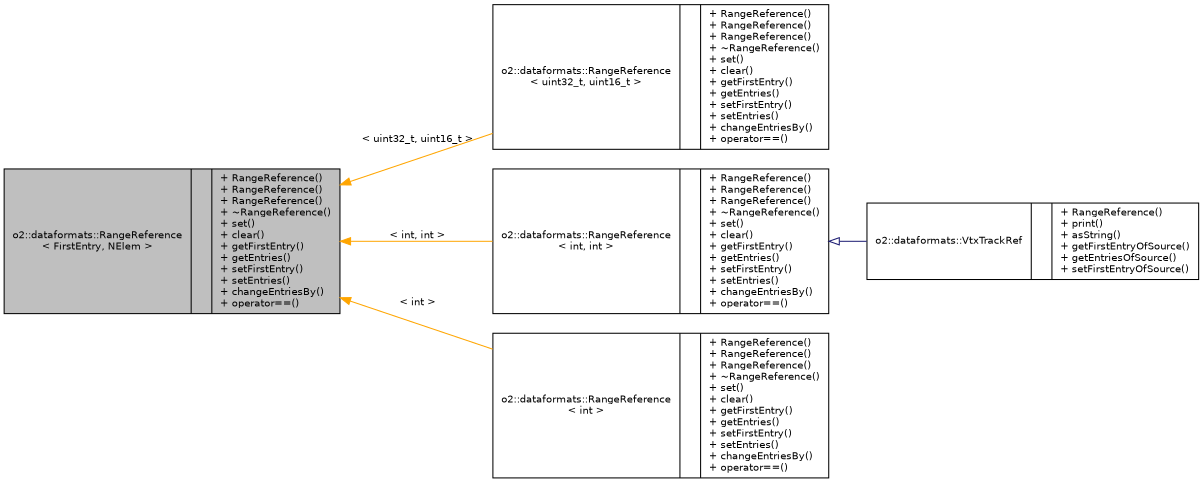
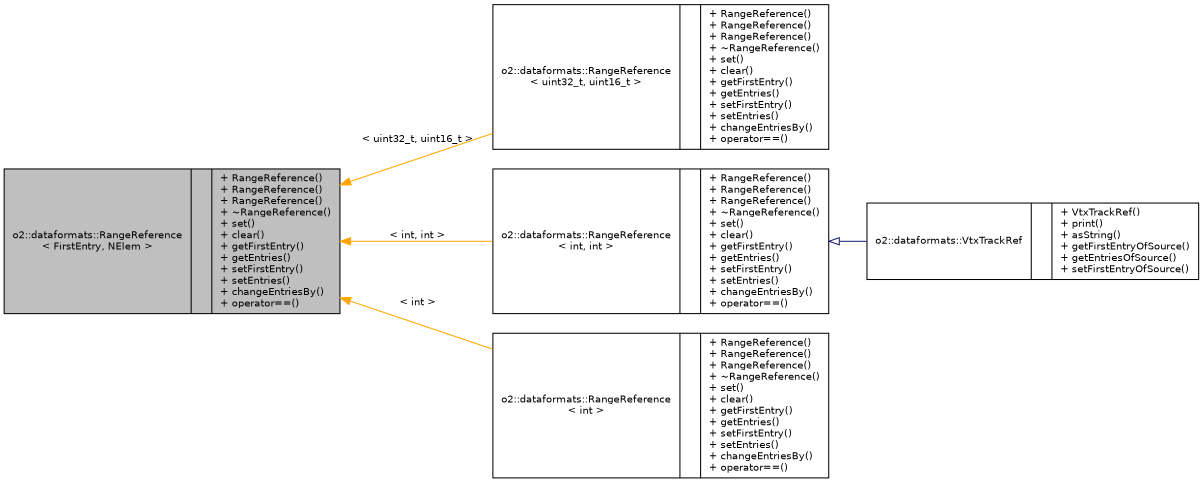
node "o2::dataformats::VtxTrackRef": text "+ RangeReference()" -> "+ VtxTrackRef()"
